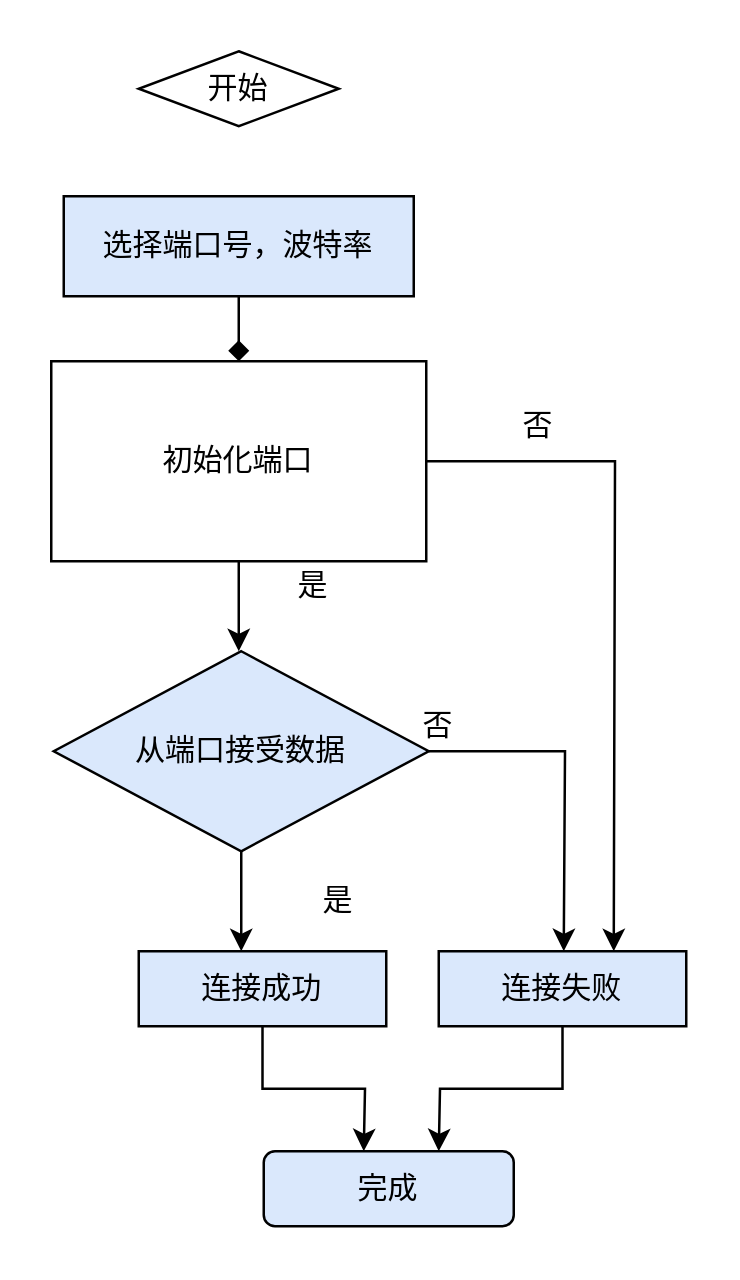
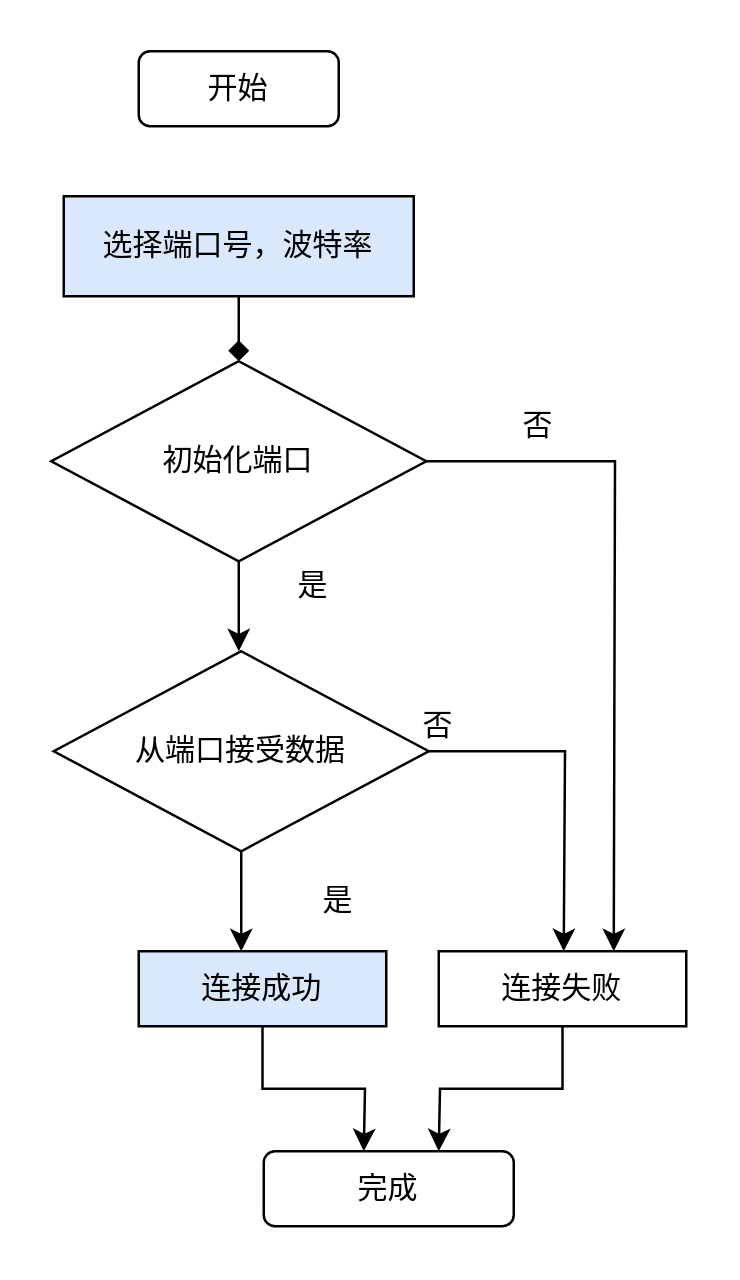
node "开始": shape diamond -> rounded rectangle
node "初始化端口": shape rectangle -> diamond
node "从端口接受数据": fillcolor #dae8fc -> #ffffff
node "连接失败": fillcolor #dae8fc -> #ffffff
node "完成": fillcolor #dae8fc -> #ffffff
